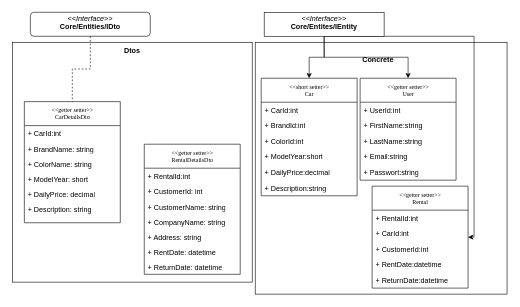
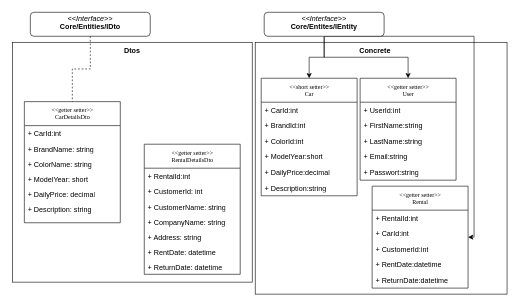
node "<<Interface>> Core/Entites/IEntity": shape rectangle -> rounded rectangle
node "Concrete": moved (378, 59) -> (375, 50)
